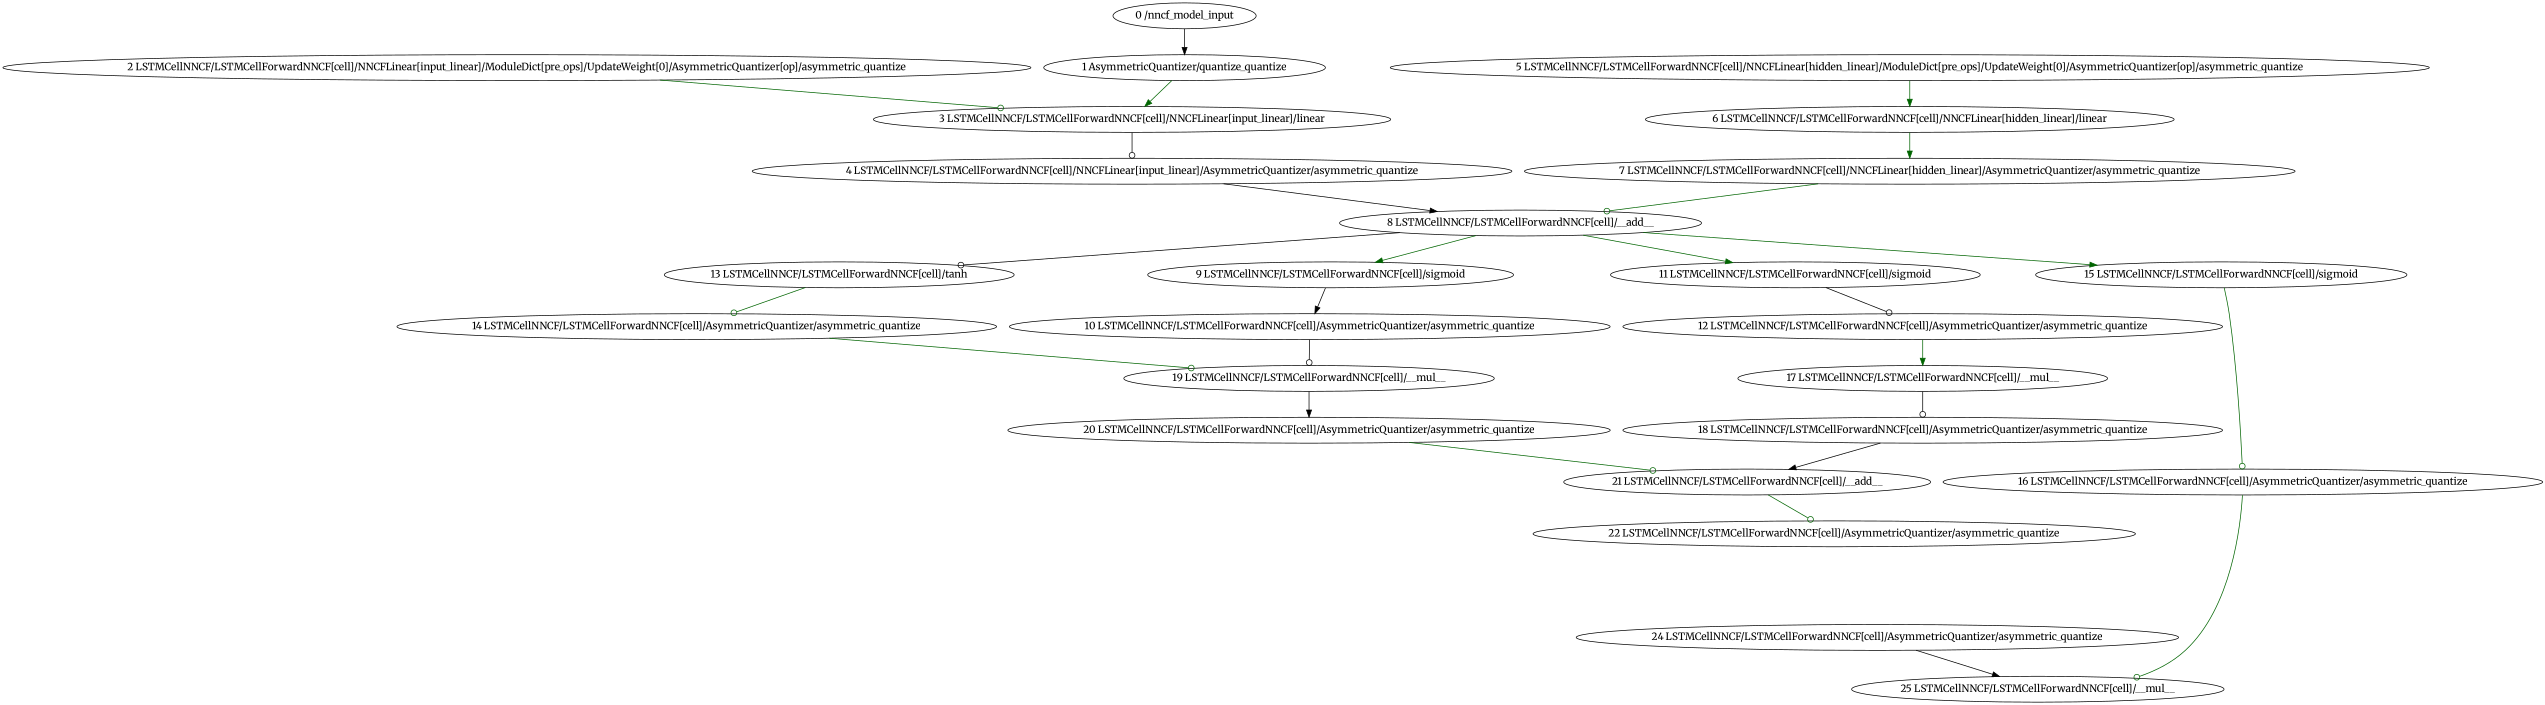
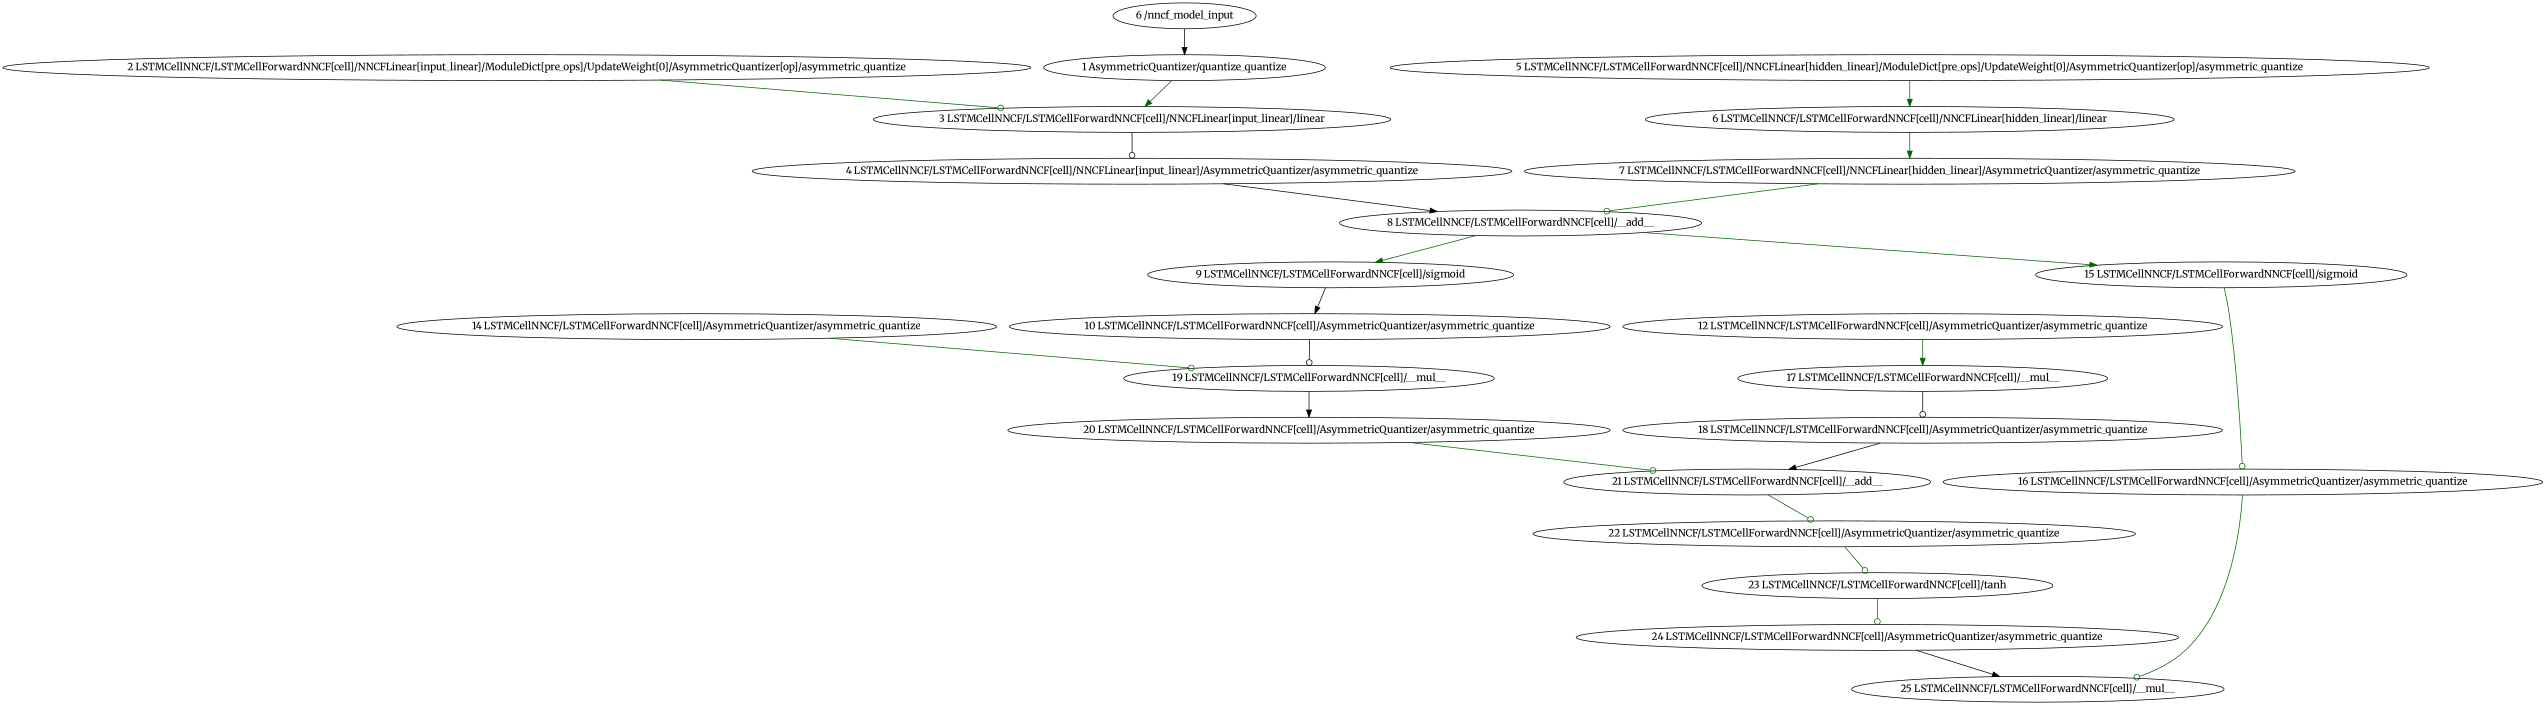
node "0 /nncf_model_input": label "0 /nncf_model_input" -> "6 /nncf_model_input"
node "13 LSTMCellNNCF/LSTMCellForwardNNCF[cell]/tanh": removed
node "11 LSTMCellNNCF/LSTMCellForwardNNCF[cell]/sigmoid": removed
node "23 LSTMCellNNCF/LSTMCellForwardNNCF[cell]/tanh": added
